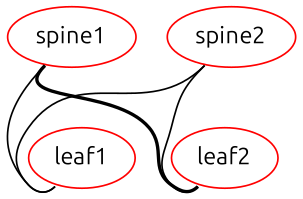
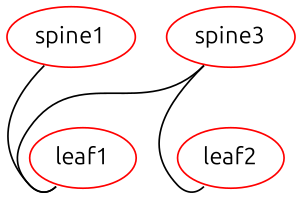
node "spine2": label "spine2" -> "spine3"
edge "spine1" -- "leaf2": removed
